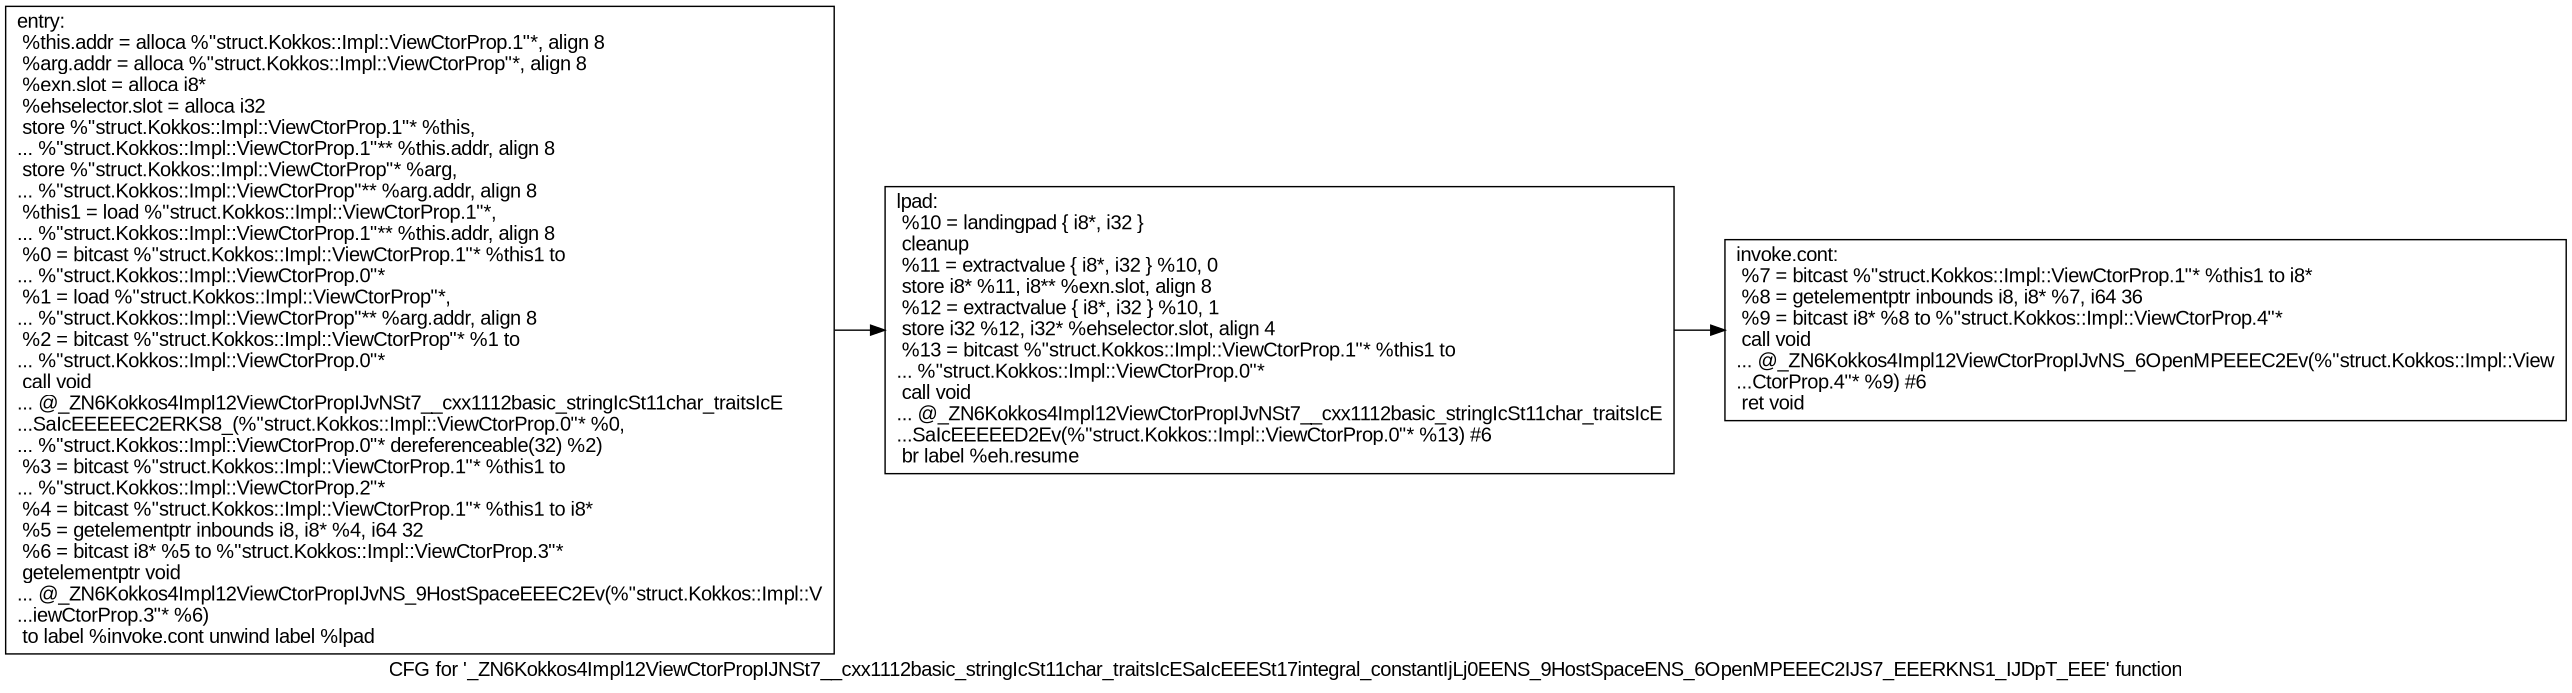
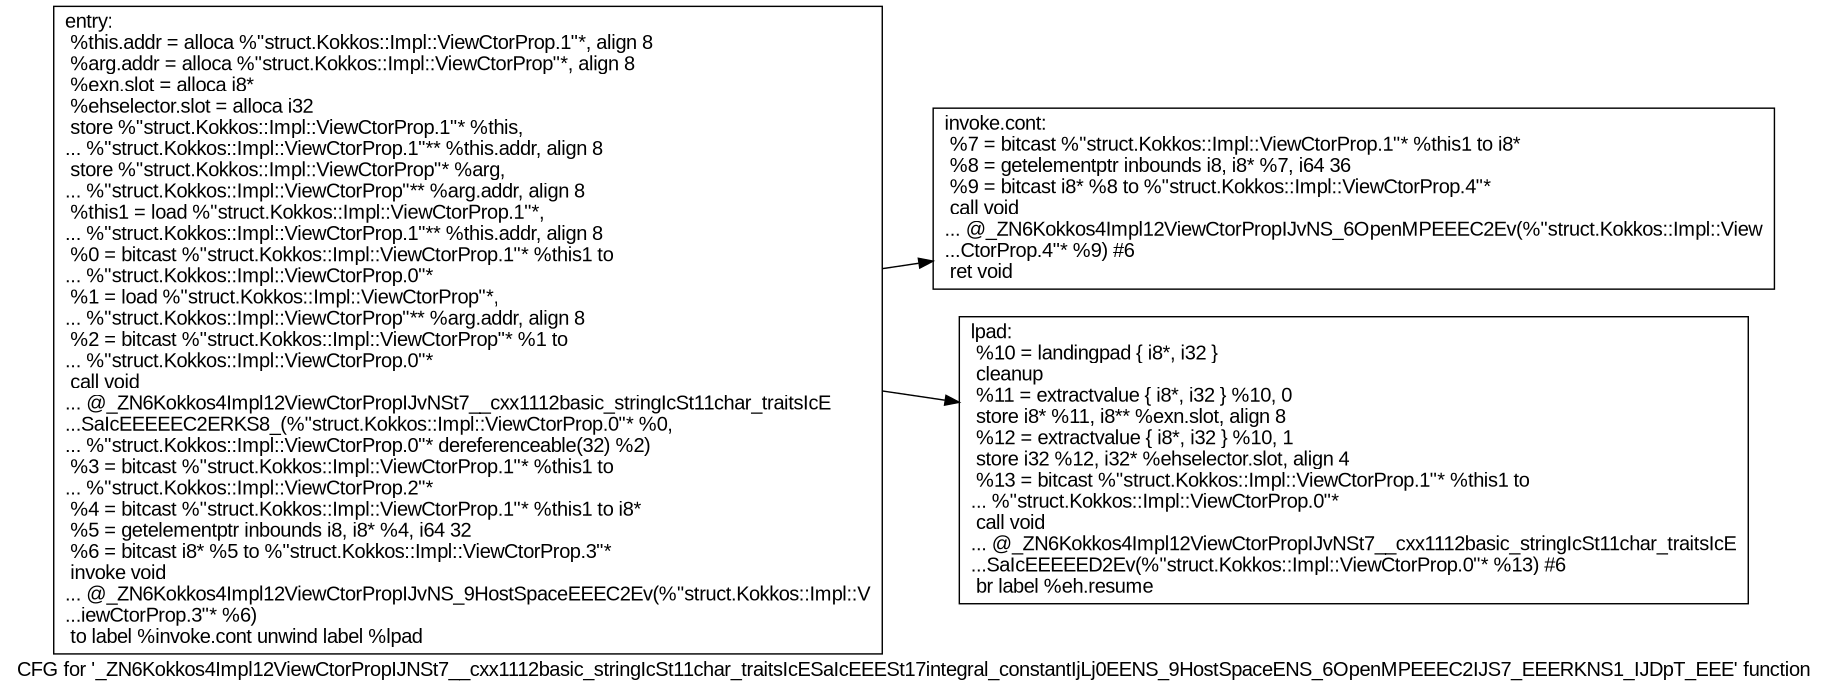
edge "lpad:" -> "invoke.cont:": now "entry:" -> "invoke.cont:"
node "entry:": text "getelementptr void" -> "invoke void"
